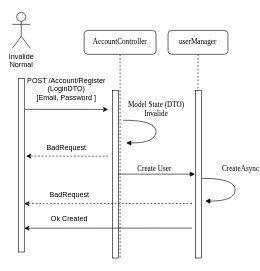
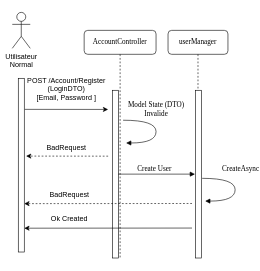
node "Invalide Normal": label "Invalide Normal" -> "Utilisateur Normal"
